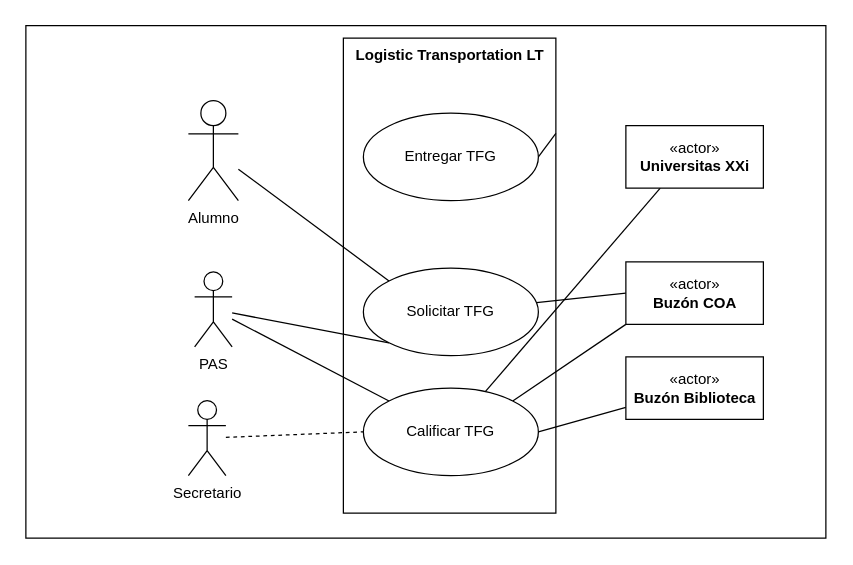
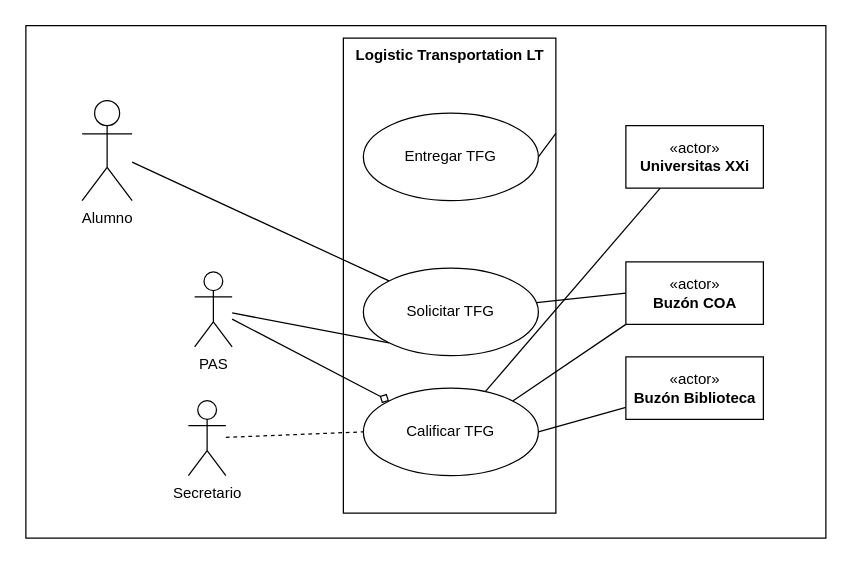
node "Alumno": moved (213, 151) -> (107, 151)
edge "PAS" -- "Calificar TFG": arrowhead none -> diamond
